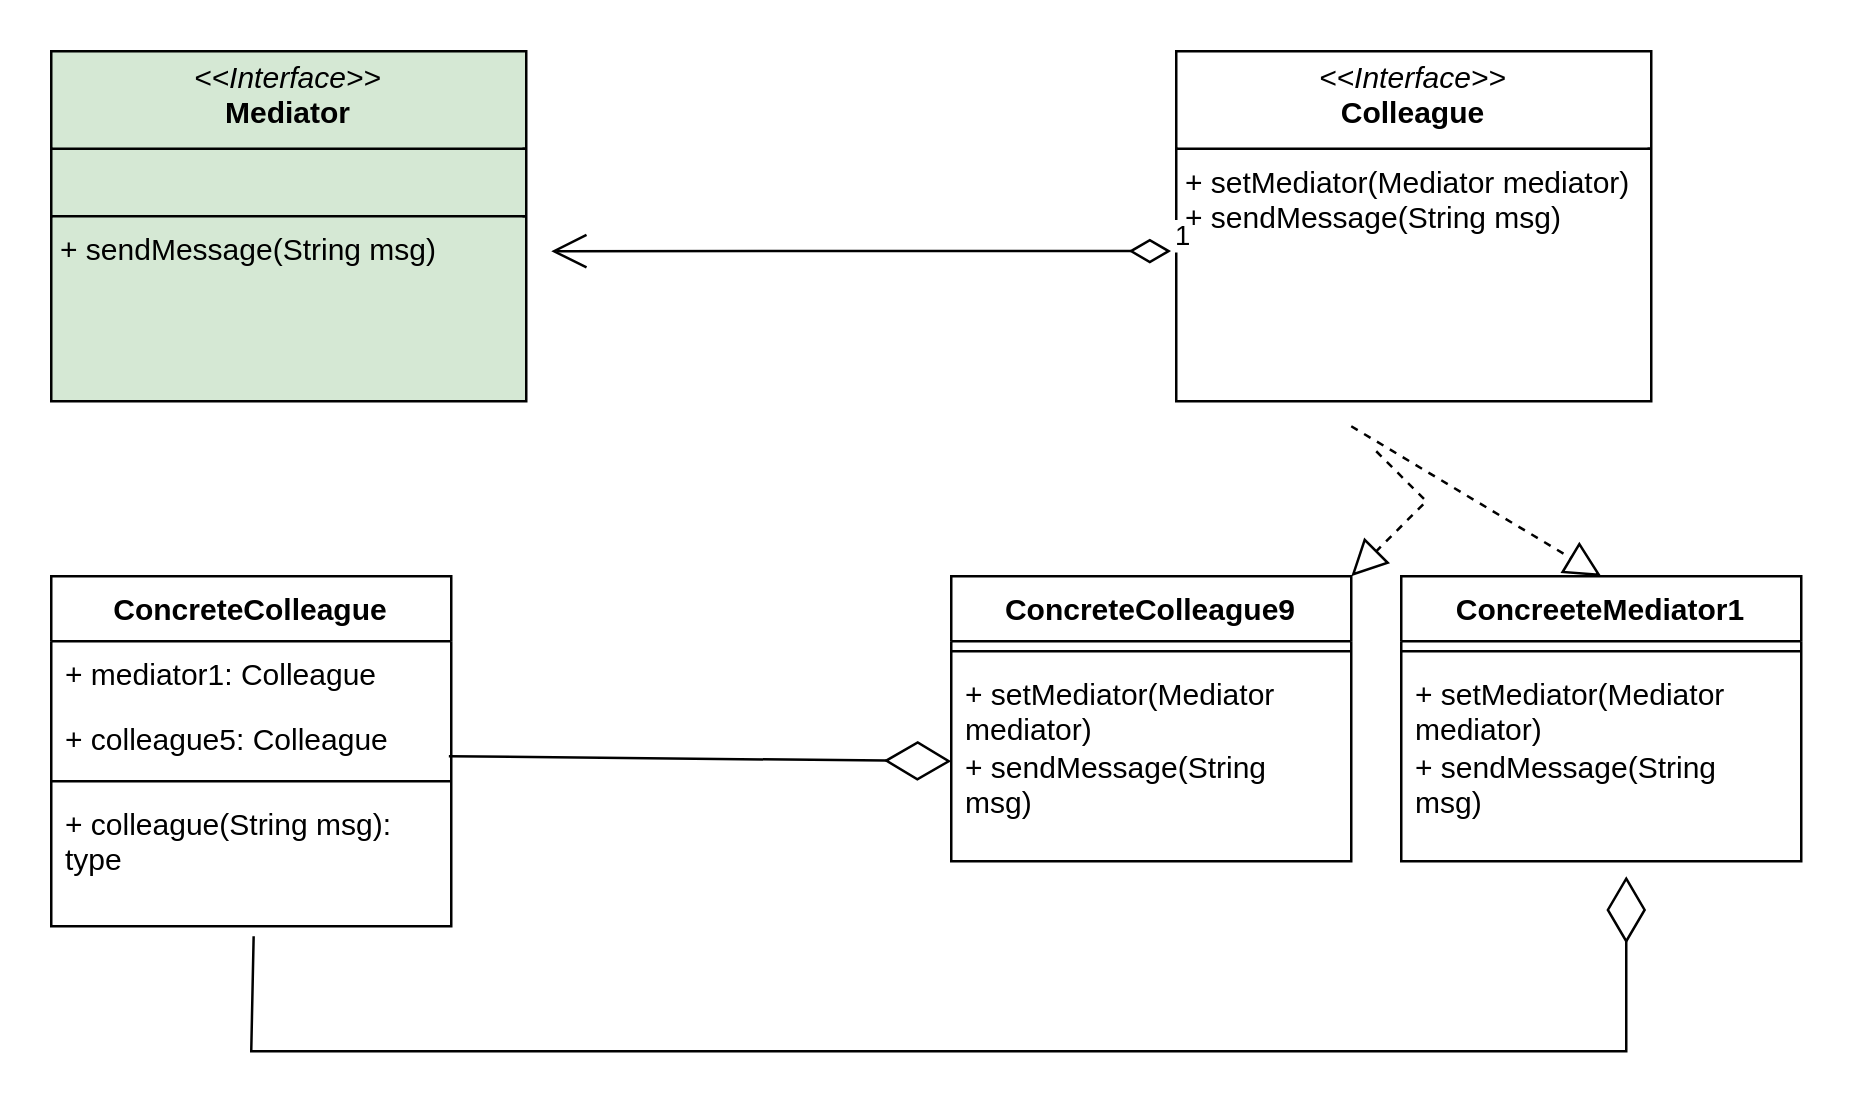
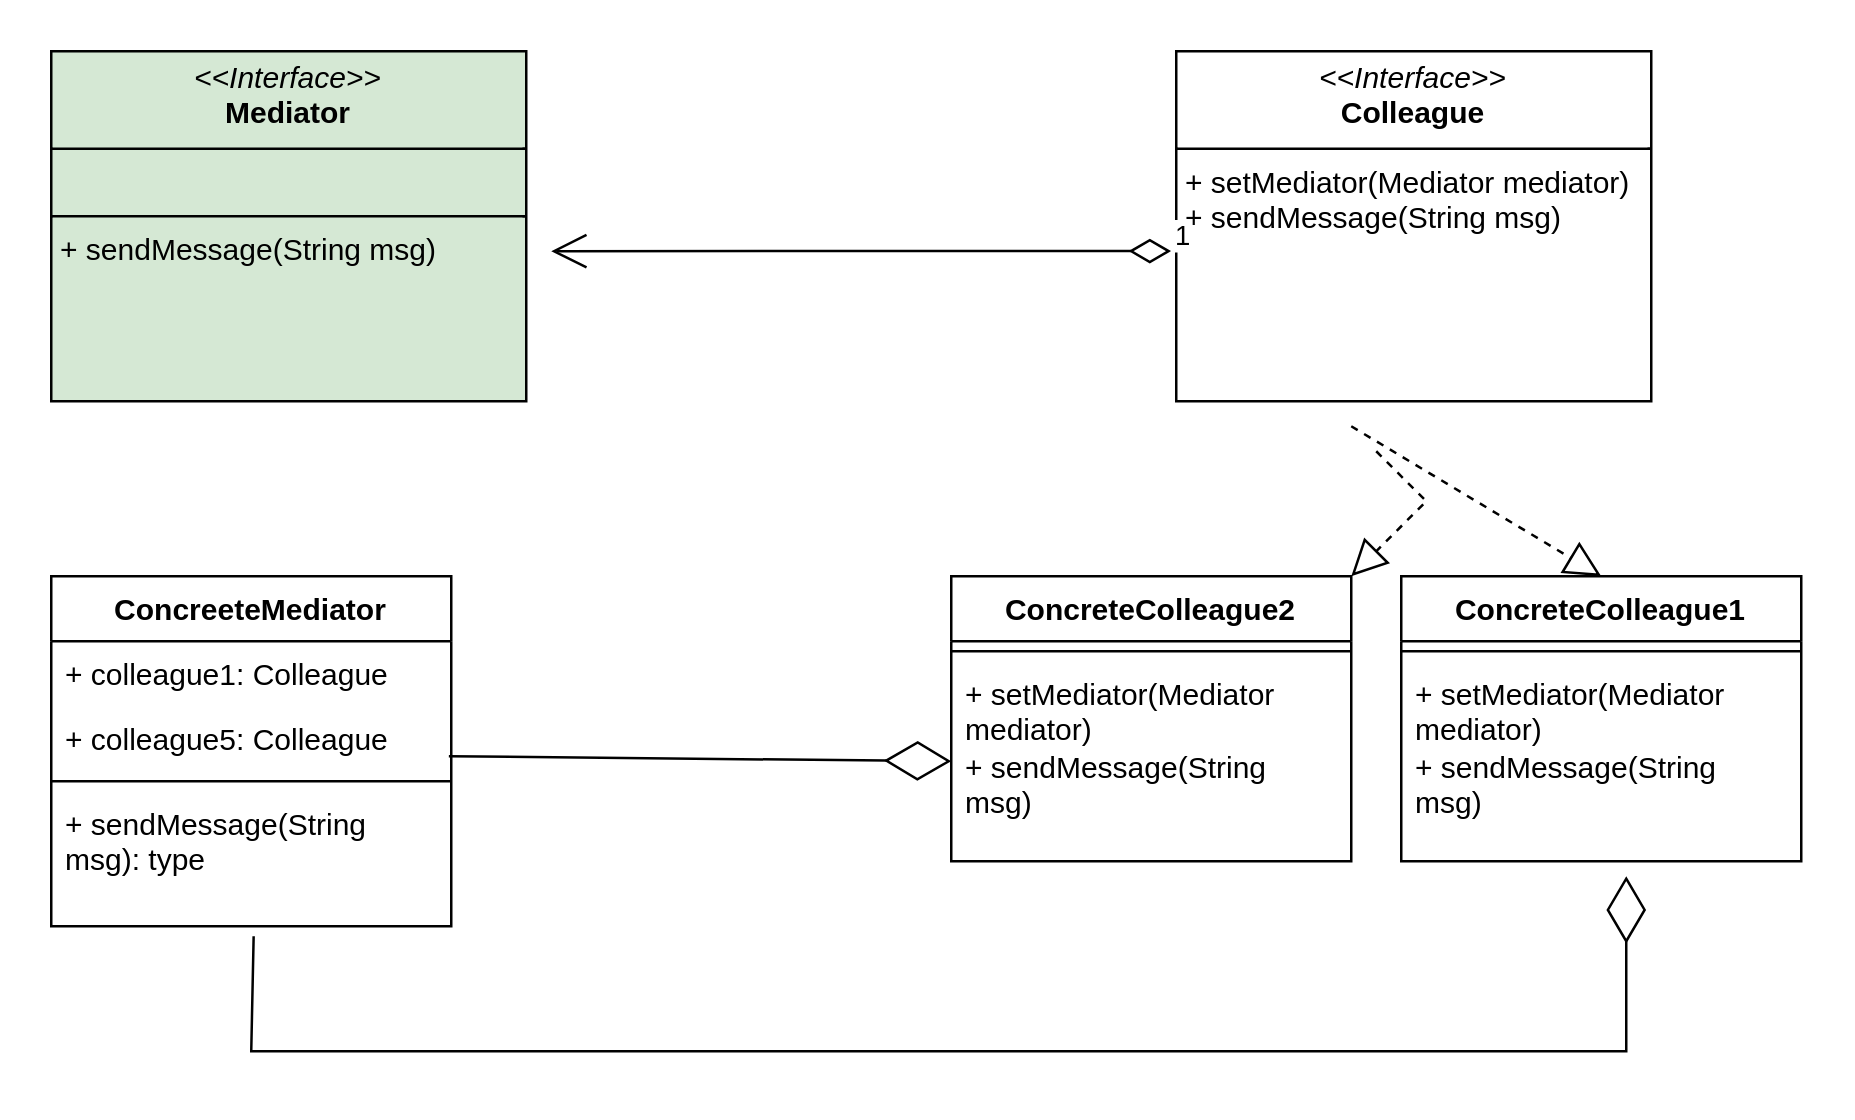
node "ConcreteColleague": label "ConcreteColleague" -> "ConcreeteMediator"
node "ConcreteColleague9": label "ConcreteColleague9" -> "ConcreteColleague2"
node "ConcreeteMediator1": label "ConcreeteMediator1" -> "ConcreteColleague1"
node "+ mediator1: Colleague": label "+ mediator1: Colleague" -> "+ colleague1: Colleague"
node "+ colleague(String msg): type": label "+ colleague(String msg): type" -> "+ sendMessage(String msg): type"
